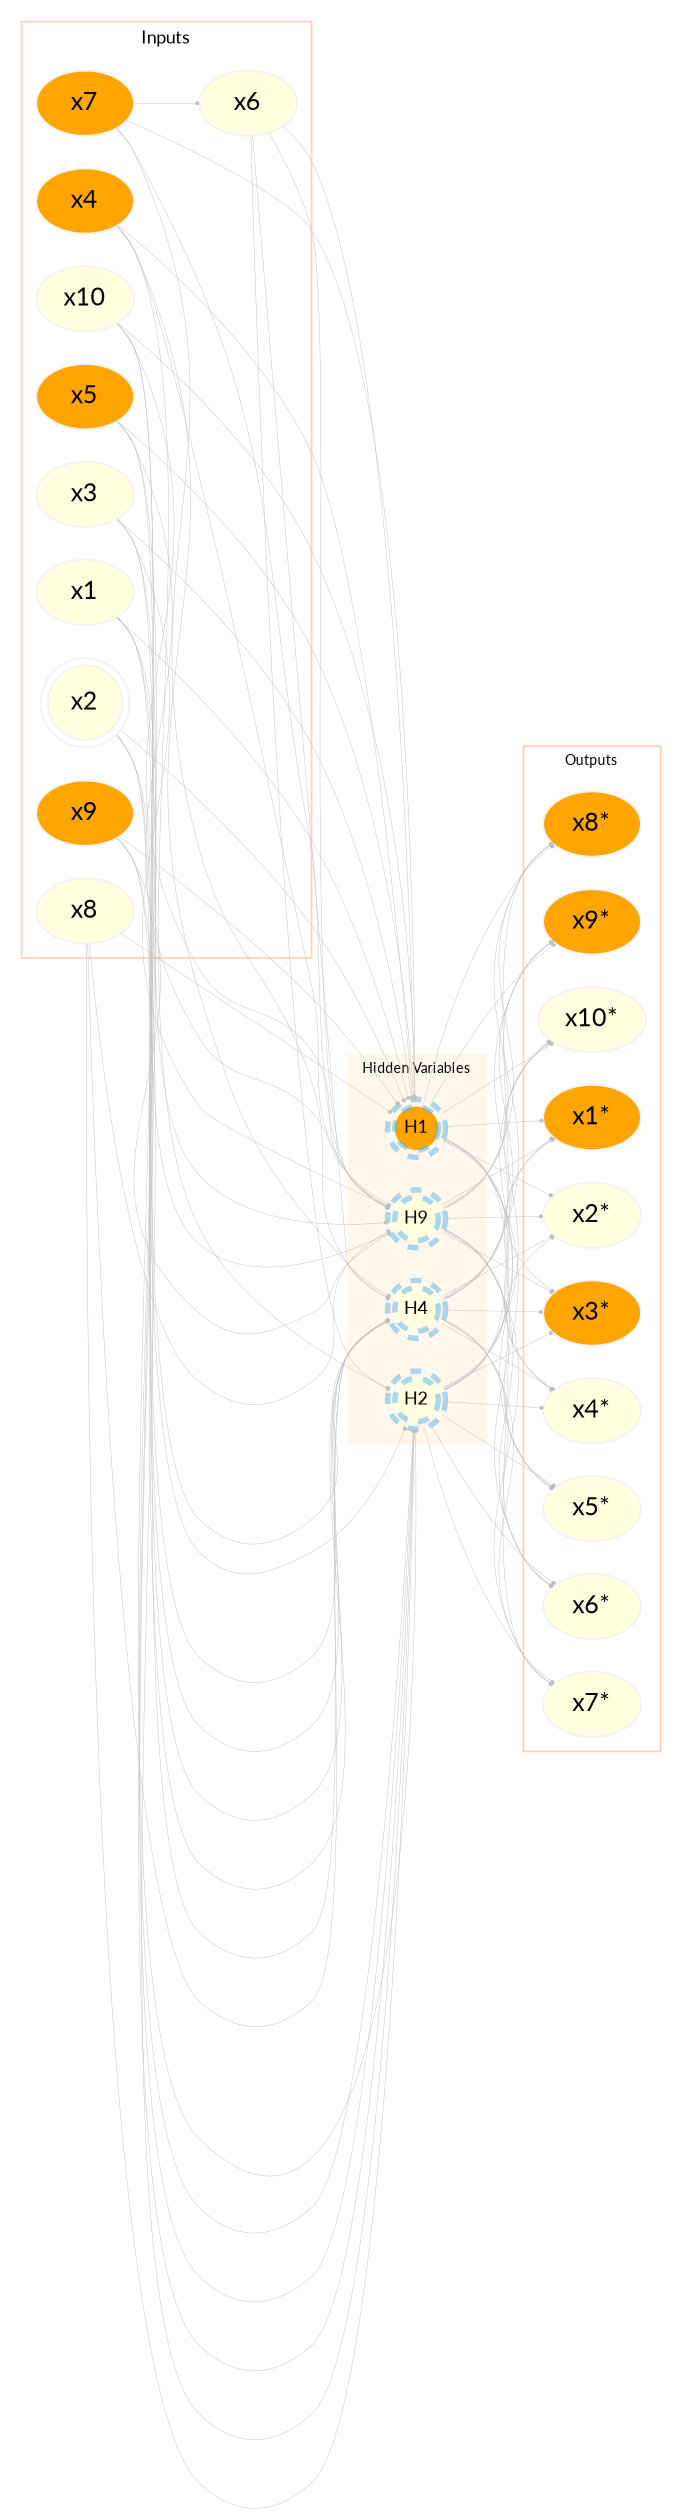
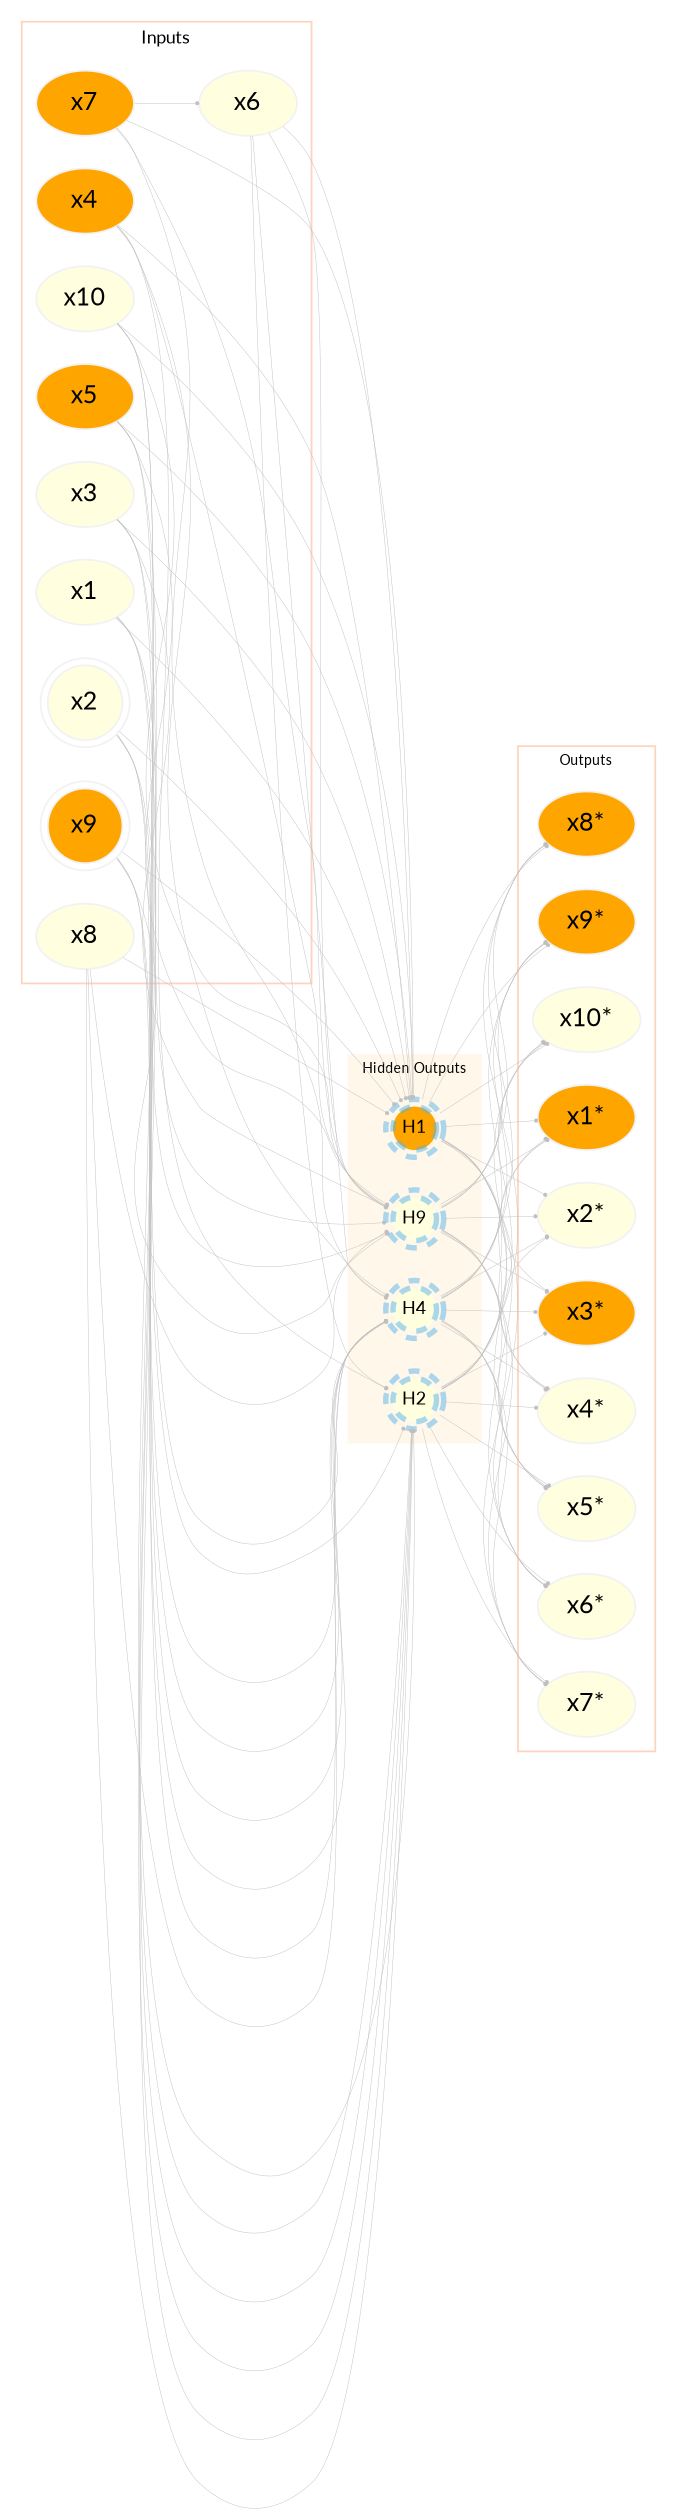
node "x9": shape ellipse -> doublecircle
cluster "Hidden Variables": label "Hidden Variables" -> "Hidden Outputs"
